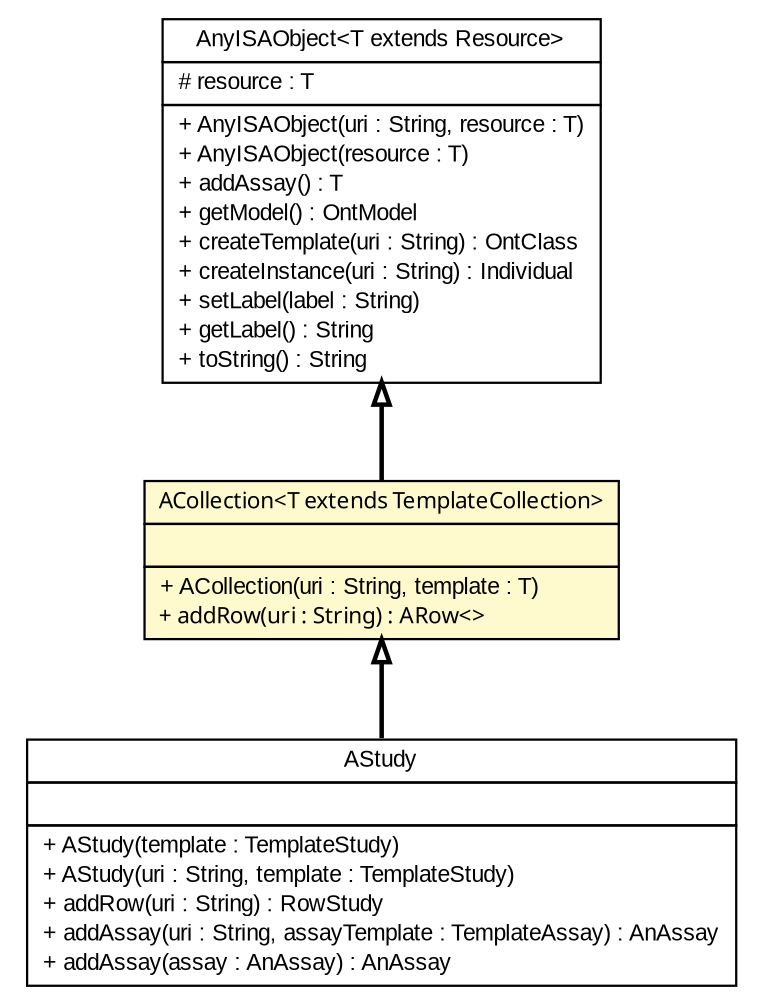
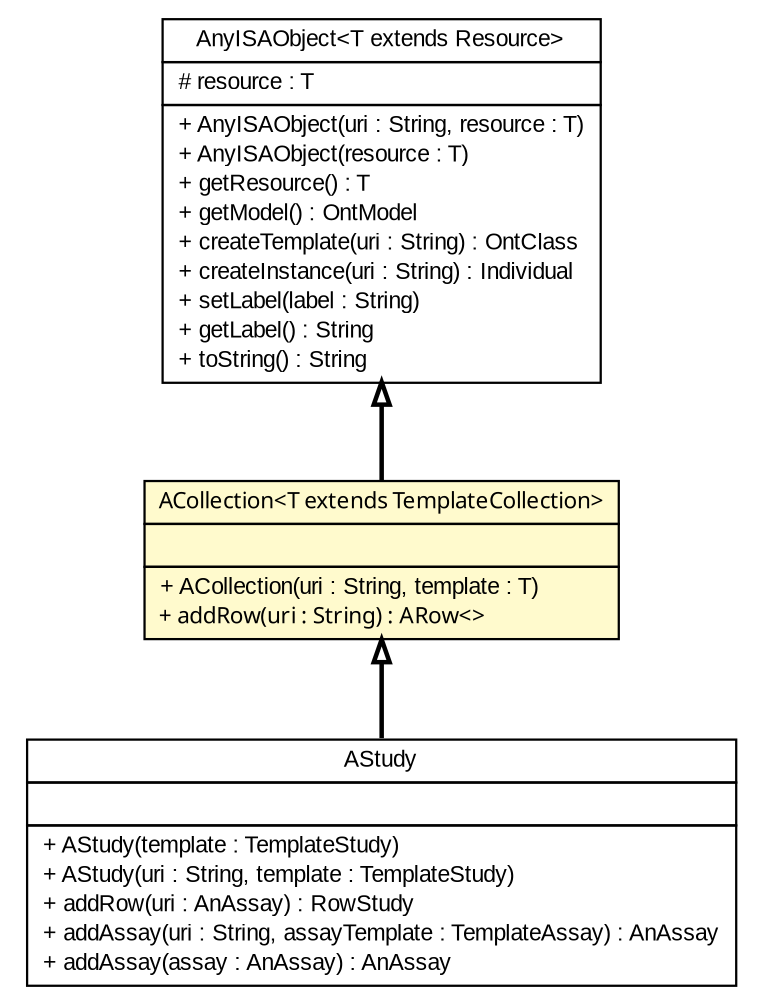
node "AnyISAObject<T extends Resource>": text "+ addAssay() : T" -> "+ getResource() : T"
node "AStudy": text "+ addRow(uri : String) : RowStudy" -> "+ addRow(uri : AnAssay) : RowStudy"
